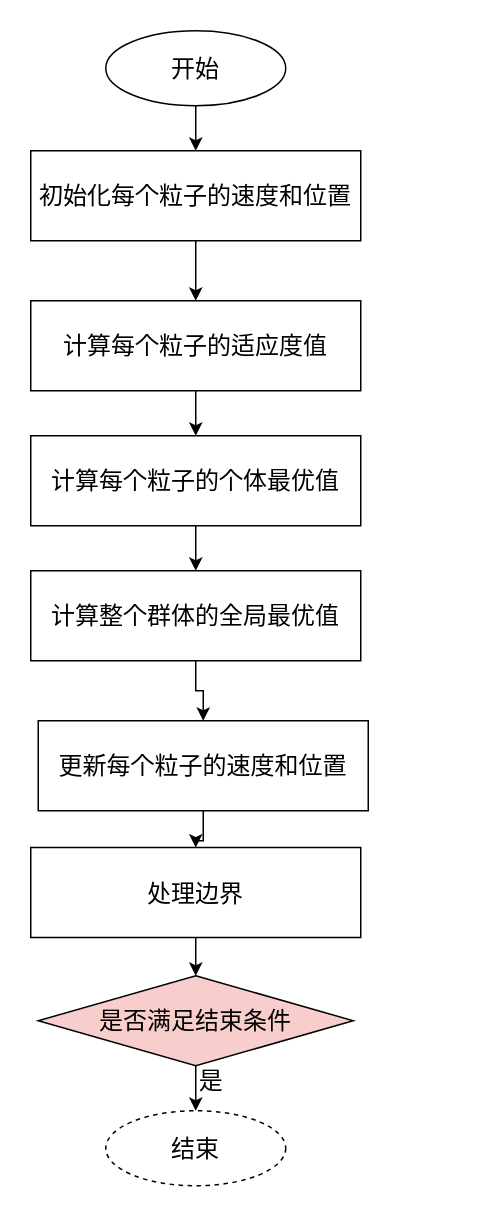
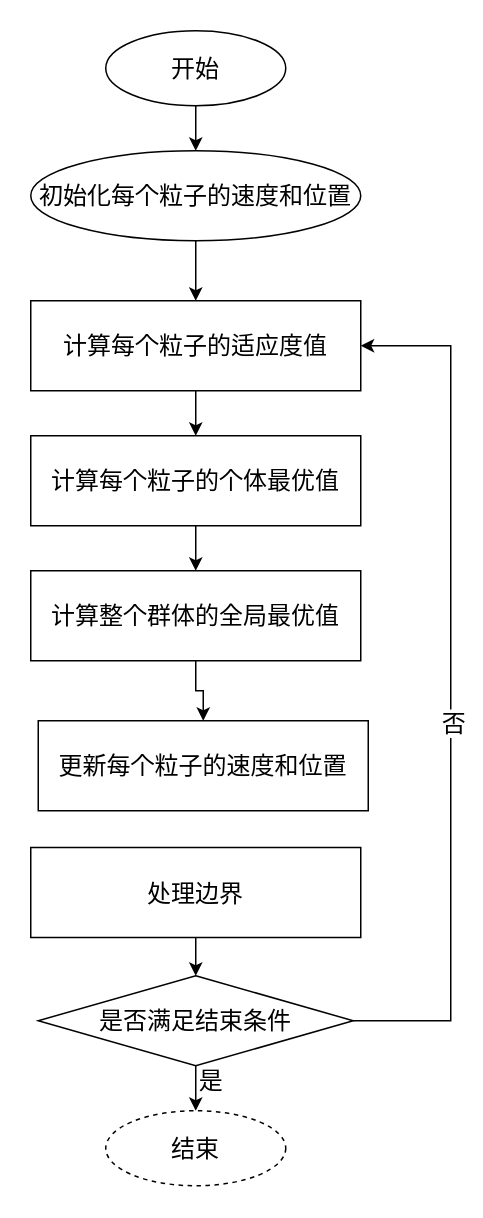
node "初始化每个粒子的速度和位置": shape rectangle -> ellipse
edge "是否满足结束条件" -> "计算每个粒子的适应度值": added, label "否"
edge "更新每个粒子的速度和位置" -> "处理边界": removed
node "是否满足结束条件": fillcolor #f8cecc -> #ffffff
